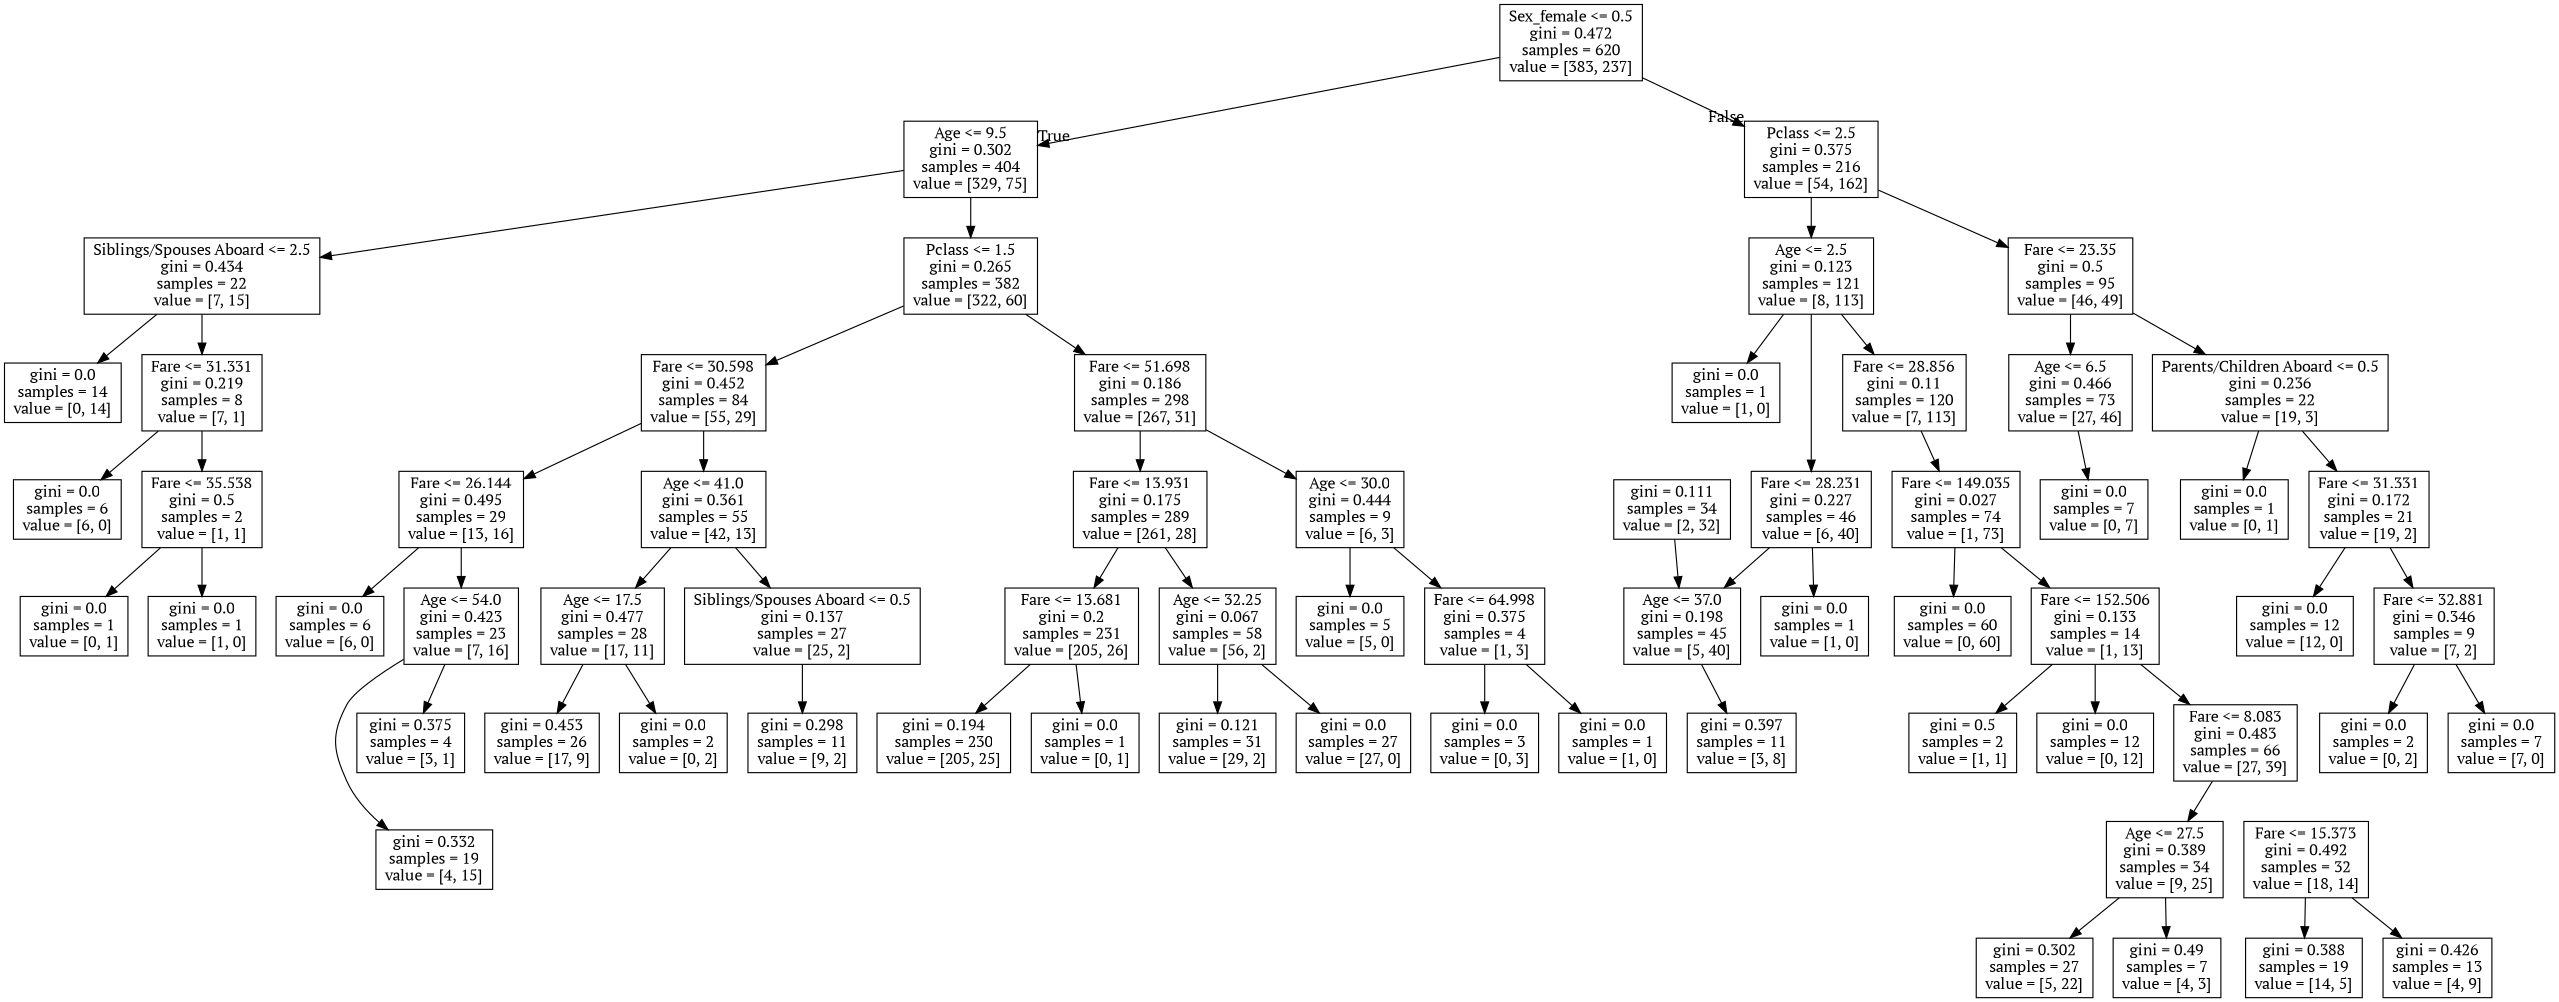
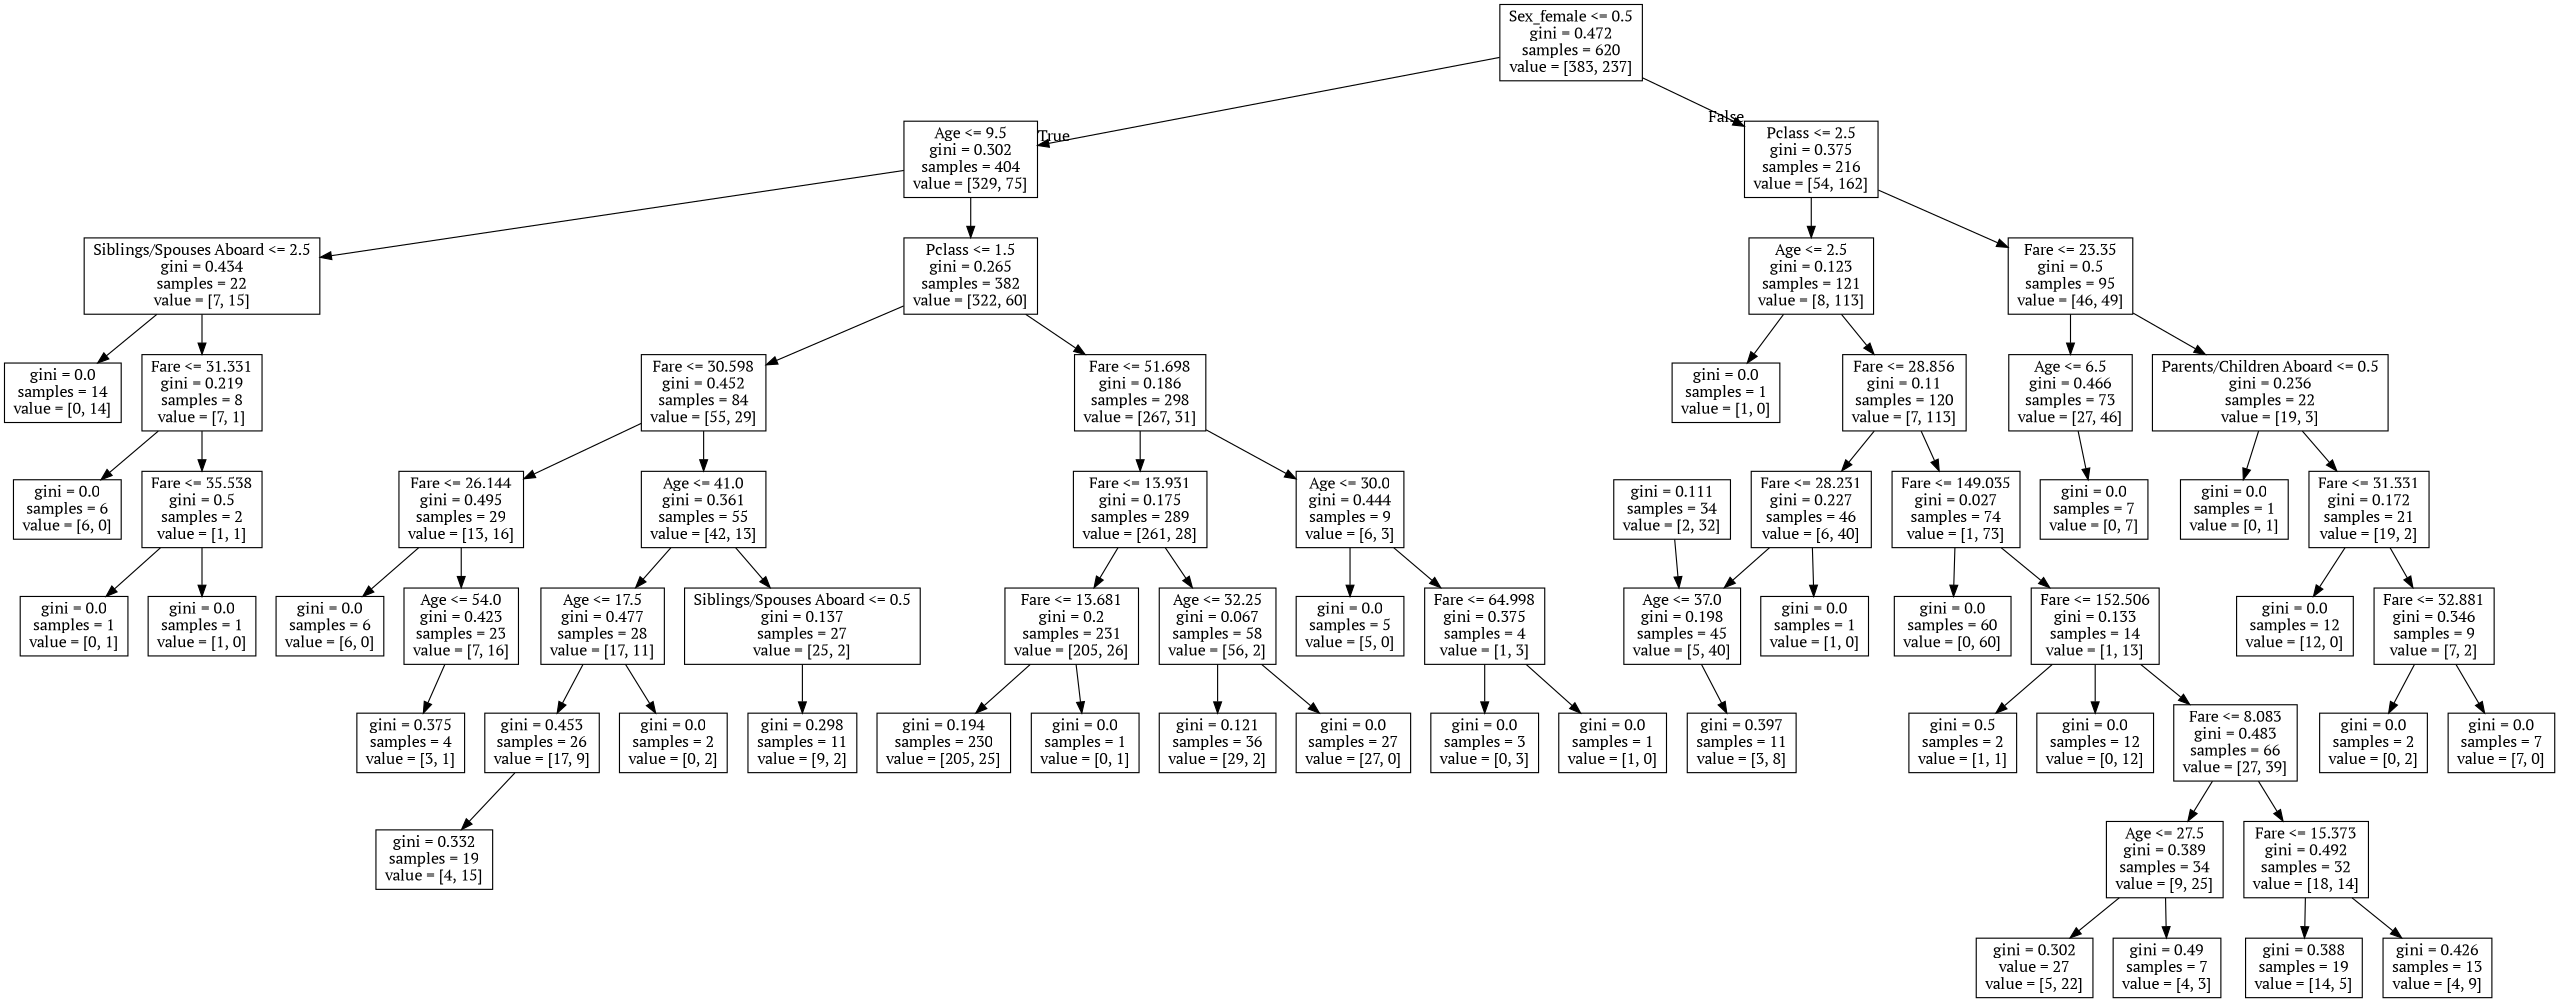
edge "Age <= 2.5 gini = 0.123 samples = 121 value = [8, 113]" -> "Fare <= 28.231 gini = 0.227 samples = 46 value = [6, 40]": now "Fare <= 28.856 gini = 0.11 samples = 120 value = [7, 113]" -> "Fare <= 28.231 gini = 0.227 samples = 46 value = [6, 40]"
edge "Age <= 54.0 gini = 0.423 samples = 23 value = [7, 16]" -> "gini = 0.332 samples = 19 value = [4, 15]": now "gini = 0.453 samples = 26 value = [17, 9]" -> "gini = 0.332 samples = 19 value = [4, 15]"
node "gini = 0.121 samples = 31 value = [29, 2]": label "gini = 0.121 samples = 31 value = [29, 2]" -> "gini = 0.121 samples = 36 value = [29, 2]"
edge "Fare <= 8.083 gini = 0.483 samples = 66 value = [27, 39]" -> "Fare <= 15.373 gini = 0.492 samples = 32 value = [18, 14]": added
node "gini = 0.302 samples = 27 value = [5, 22]": label "gini = 0.302 samples = 27 value = [5, 22]" -> "gini = 0.302 value = 27 value = [5, 22]"
